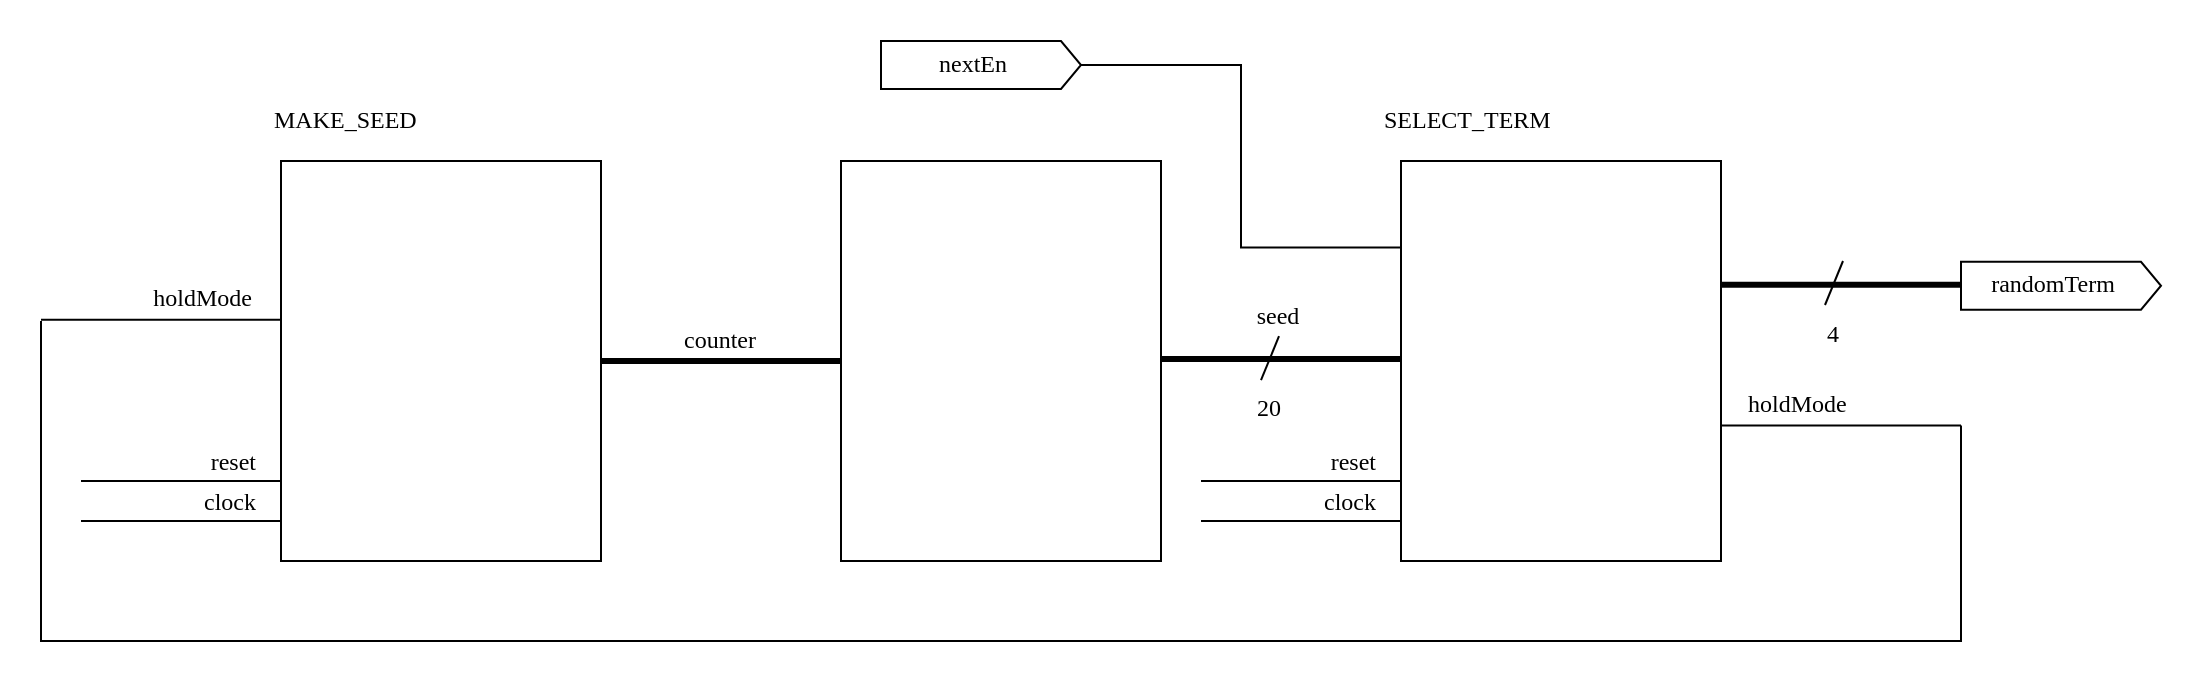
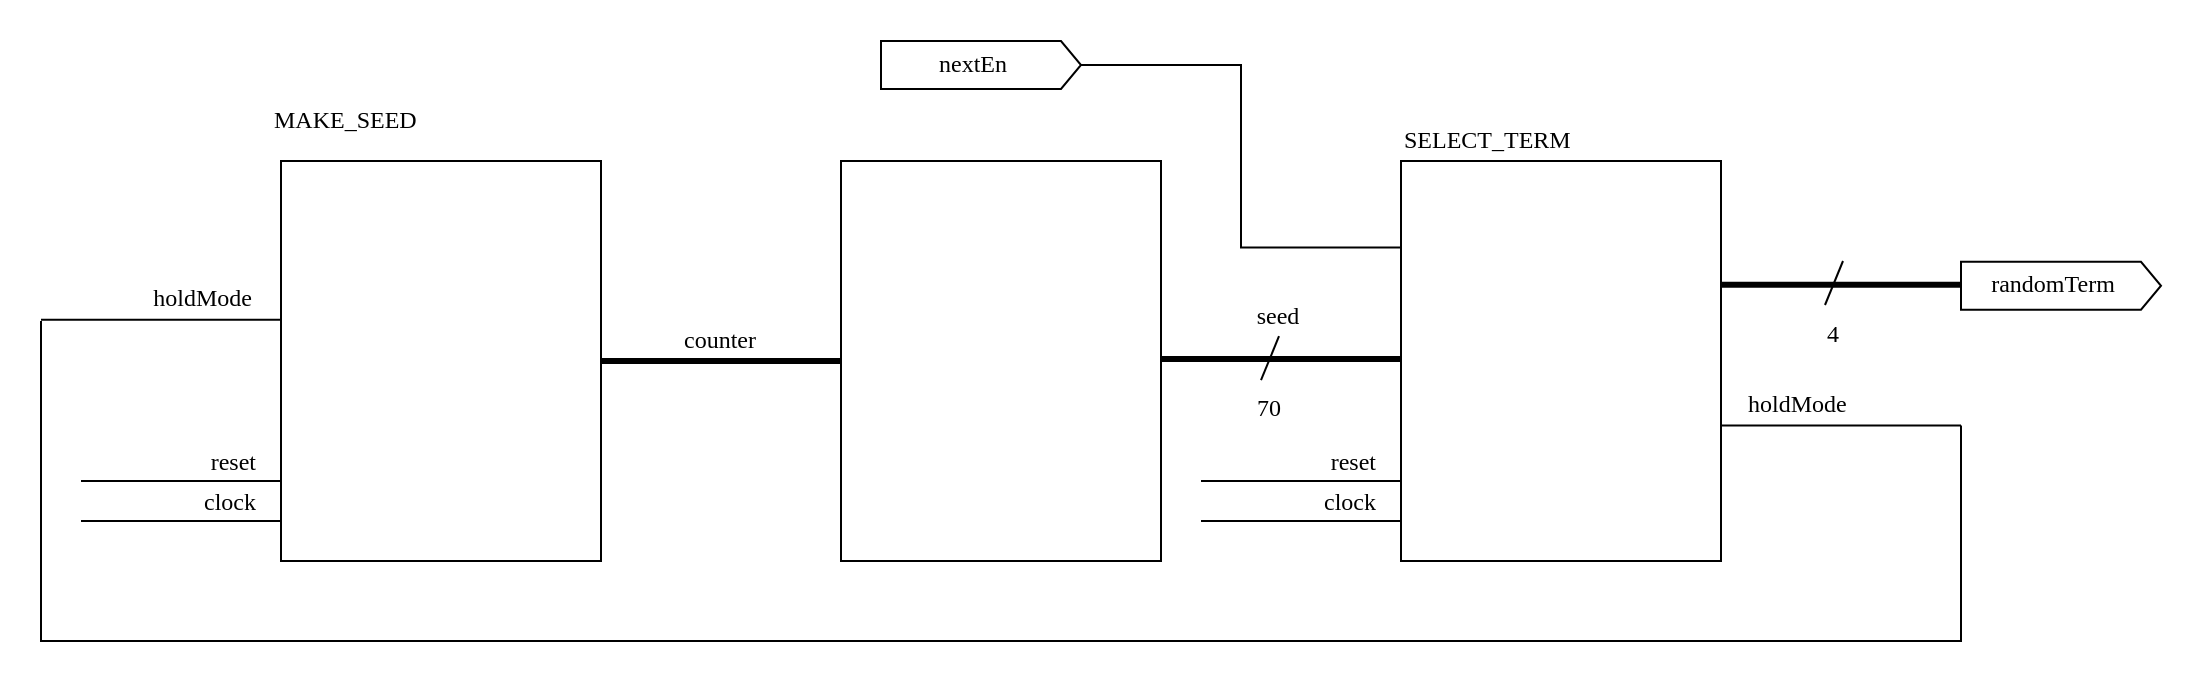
node "SELECT_TERM": moved (1541, 121) -> (1561, 141)
node "20": label "20" -> "70"
